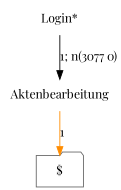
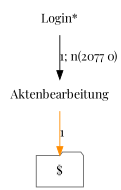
edge "Login*" -> "Aktenbearbeitung": label "1; n(3077 0)" -> "1; n(2077 0)"
